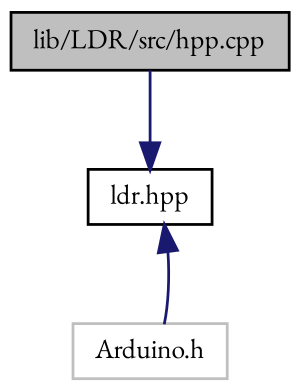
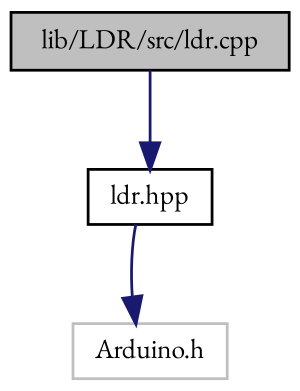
node "lib/LDR/src/hpp.cpp": label "lib/LDR/src/hpp.cpp" -> "lib/LDR/src/ldr.cpp"
edge "Arduino.h" -> "ldr.hpp": reversed
